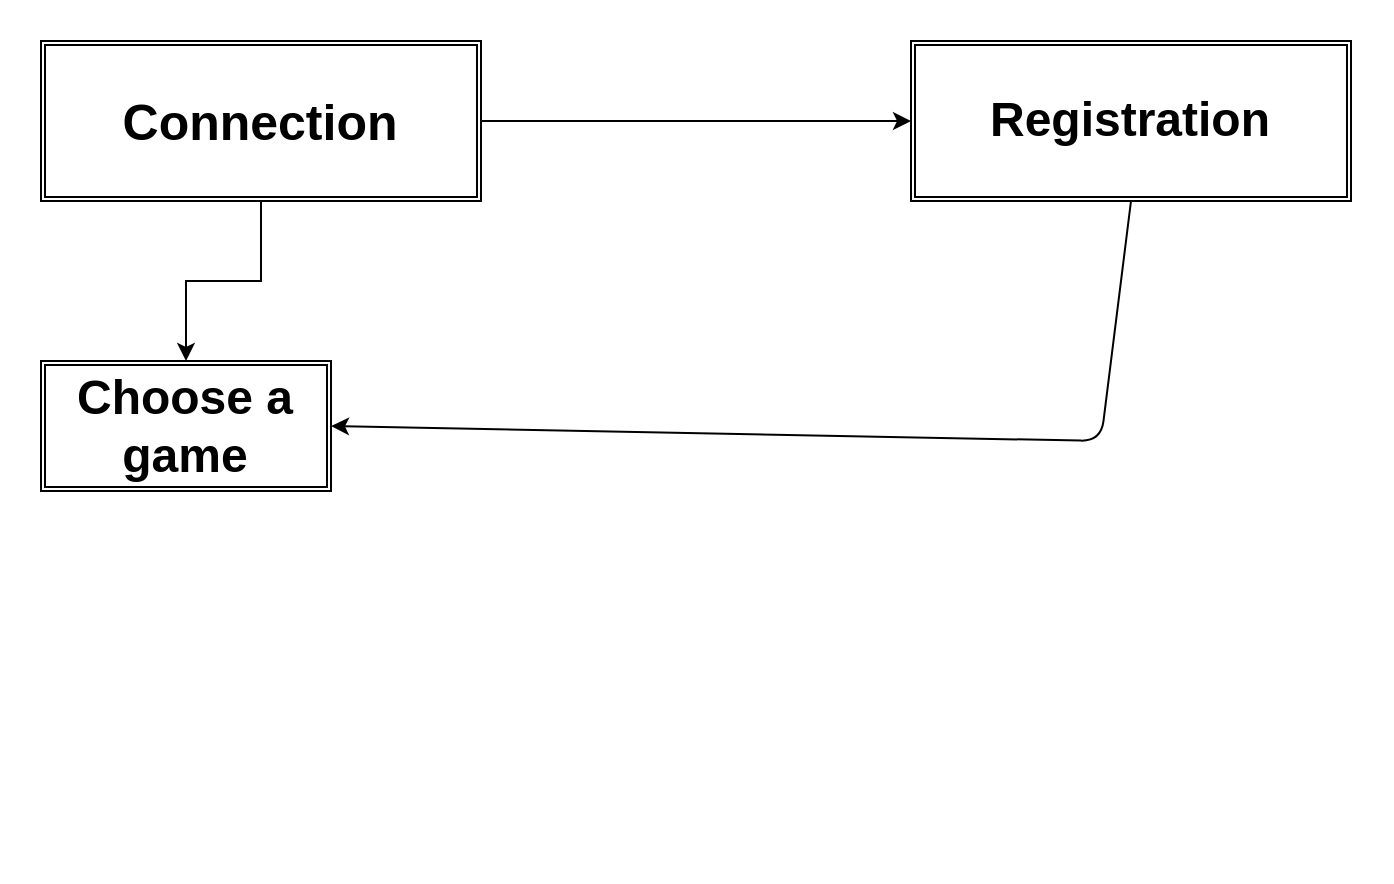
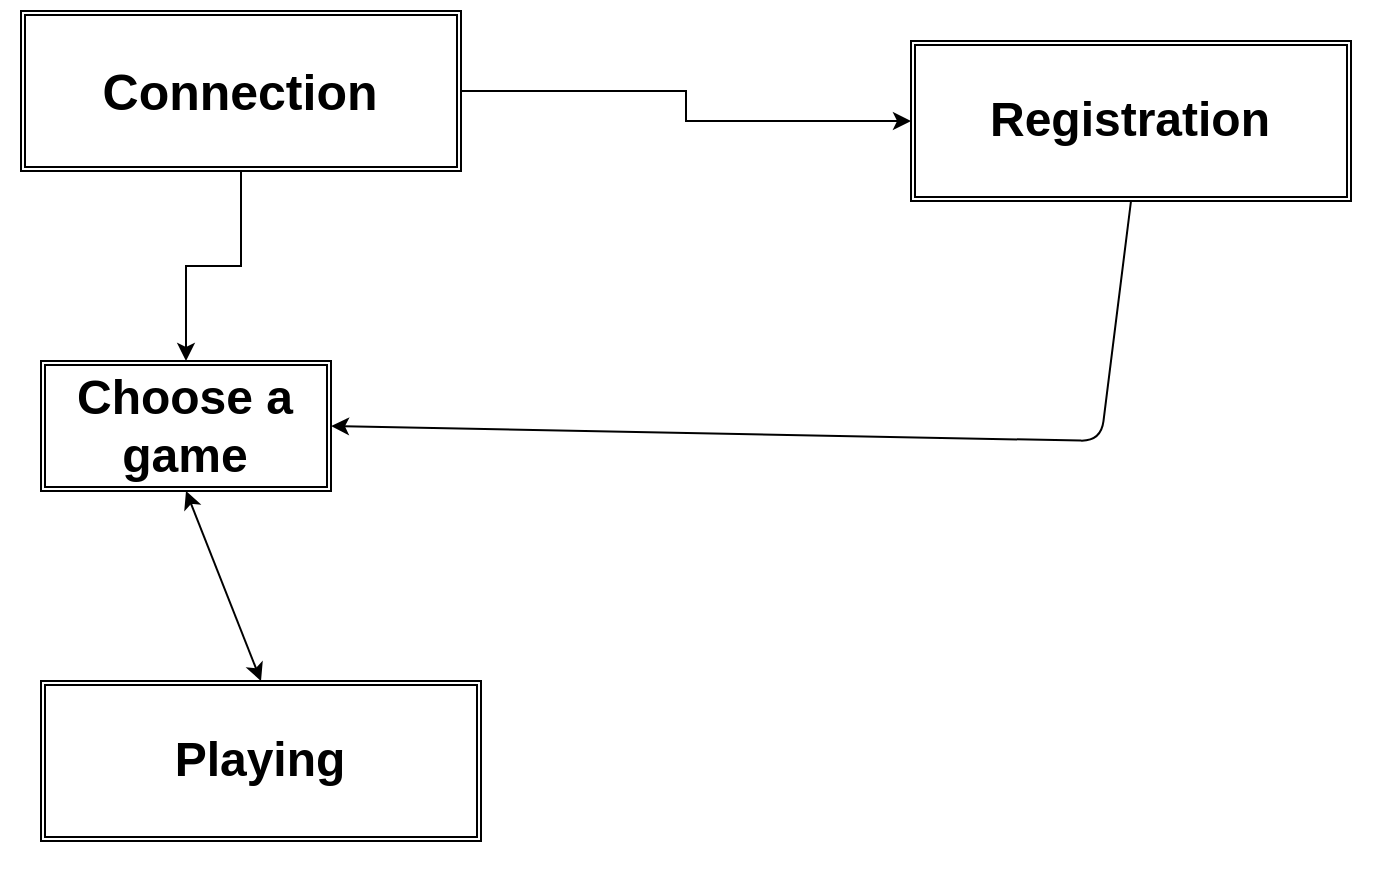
node "Connection": moved (261, 121) -> (241, 91)
edge "Choose a game" -- "Playing": added
node "Playing": added
